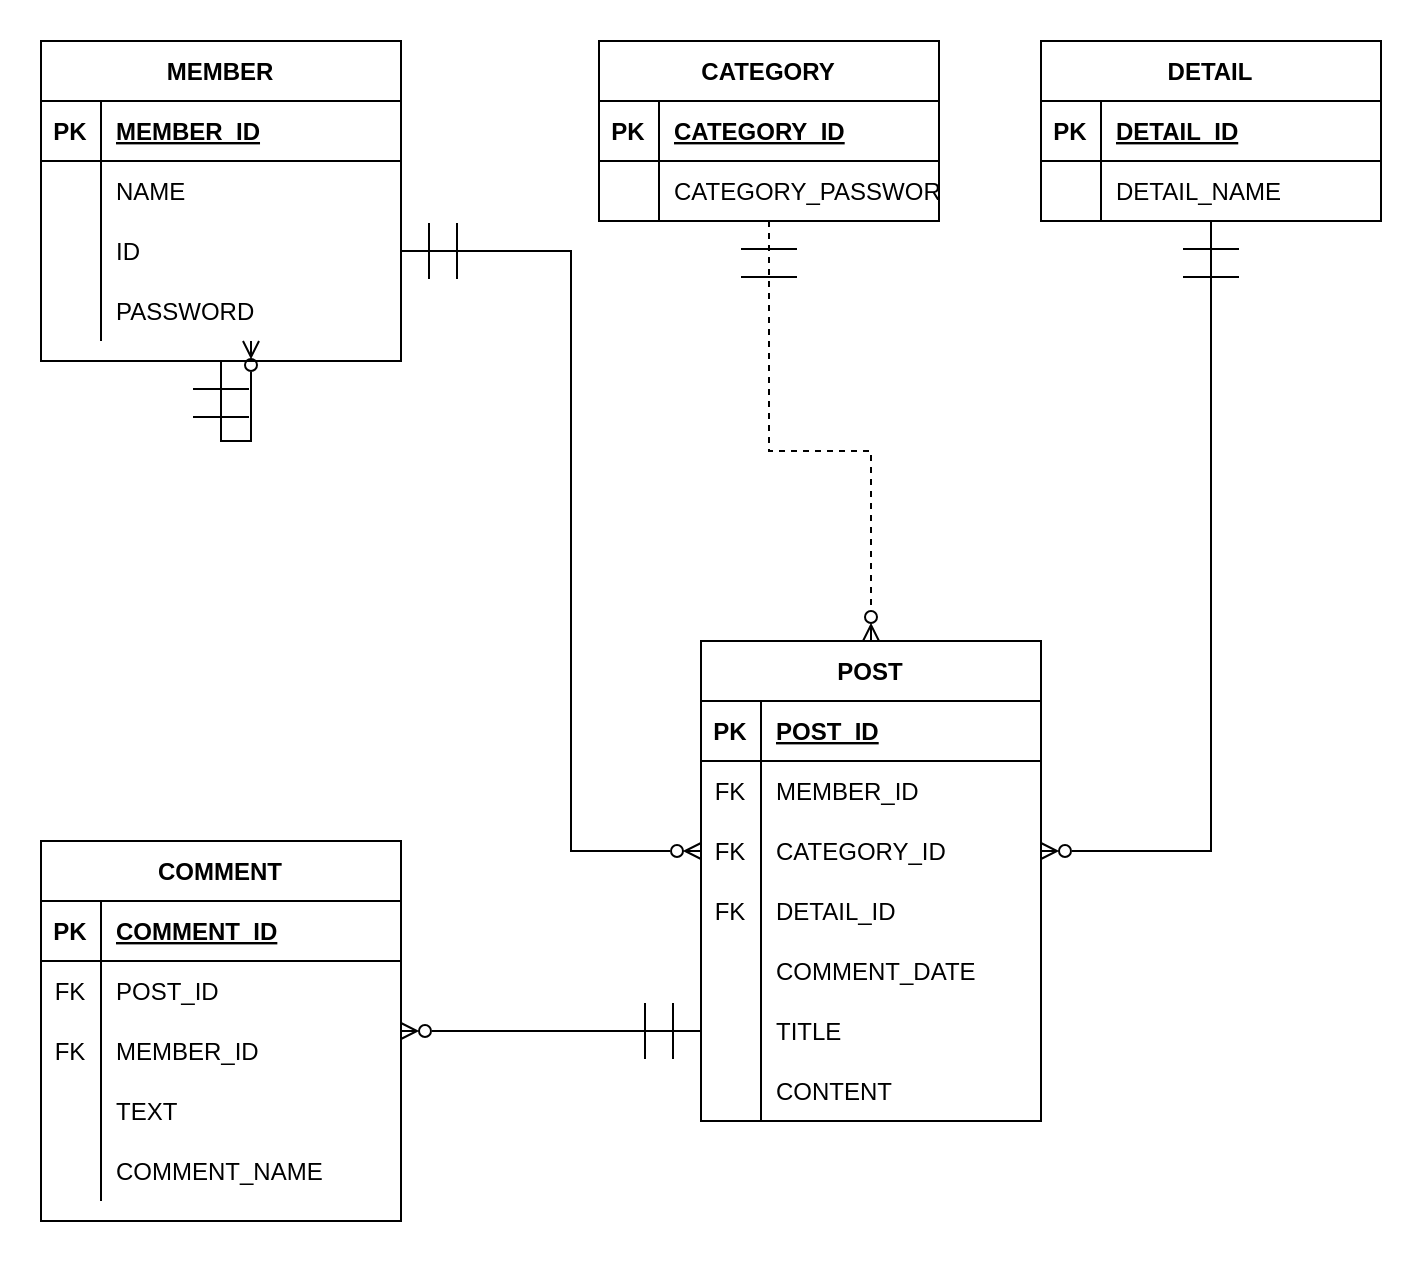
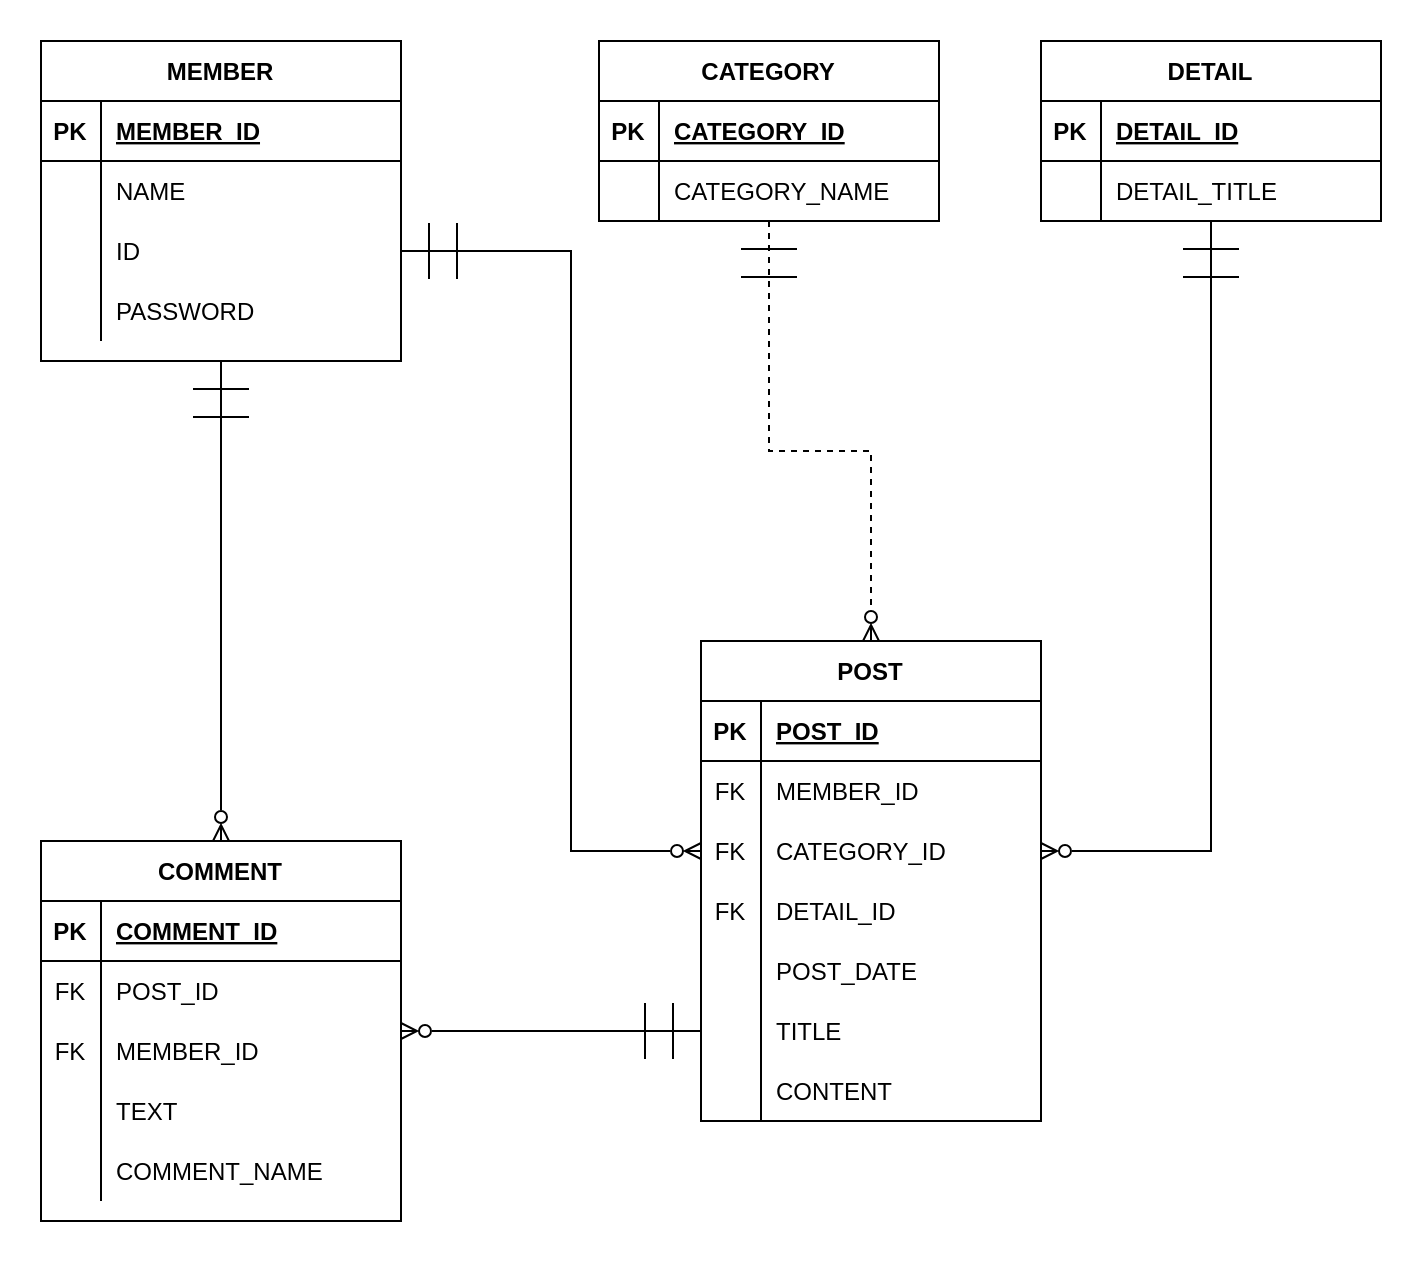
node "CATEGORY_PASSWORD": label "CATEGORY_PASSWORD" -> "CATEGORY_NAME"
node "DETAIL_NAME": label "DETAIL_NAME" -> "DETAIL_TITLE"
edge "MEMBER" -- "PASSWORD": now "MEMBER" -- "COMMENT"
node "COMMENT_DATE": label "COMMENT_DATE" -> "POST_DATE"
